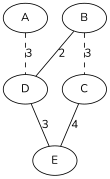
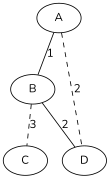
edge "A" -- "D": label "3" -> "2"
edge "A" -- "B": added, label "1"
node "E": removed
